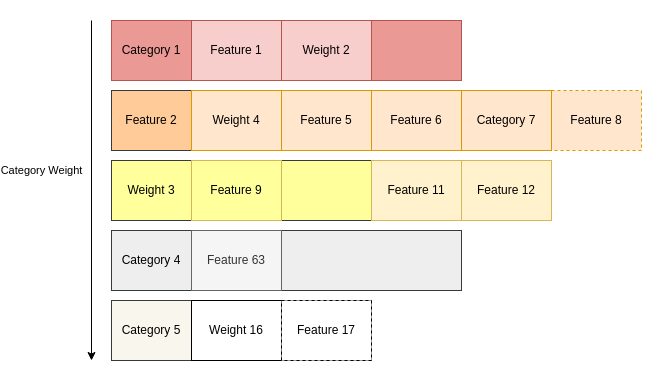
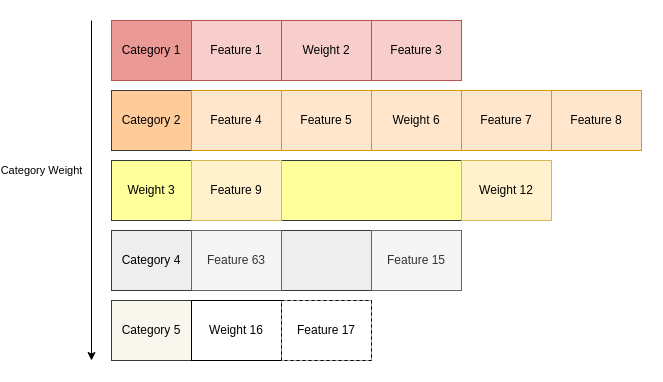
node "Feature 3": added
node "Feature 2": label "Feature 2" -> "Category 2"
node "Weight 4": label "Weight 4" -> "Feature 4"
node "Feature 6": label "Feature 6" -> "Weight 6"
node "Category 7": label "Category 7" -> "Feature 7"
node "Feature 8": style dashed -> solid
node "Feature 9": fillcolor #ffff9c -> #fff2cc
node "Feature 11": removed
node "Feature 12": label "Feature 12" -> "Weight 12"
node "Feature 15": added
